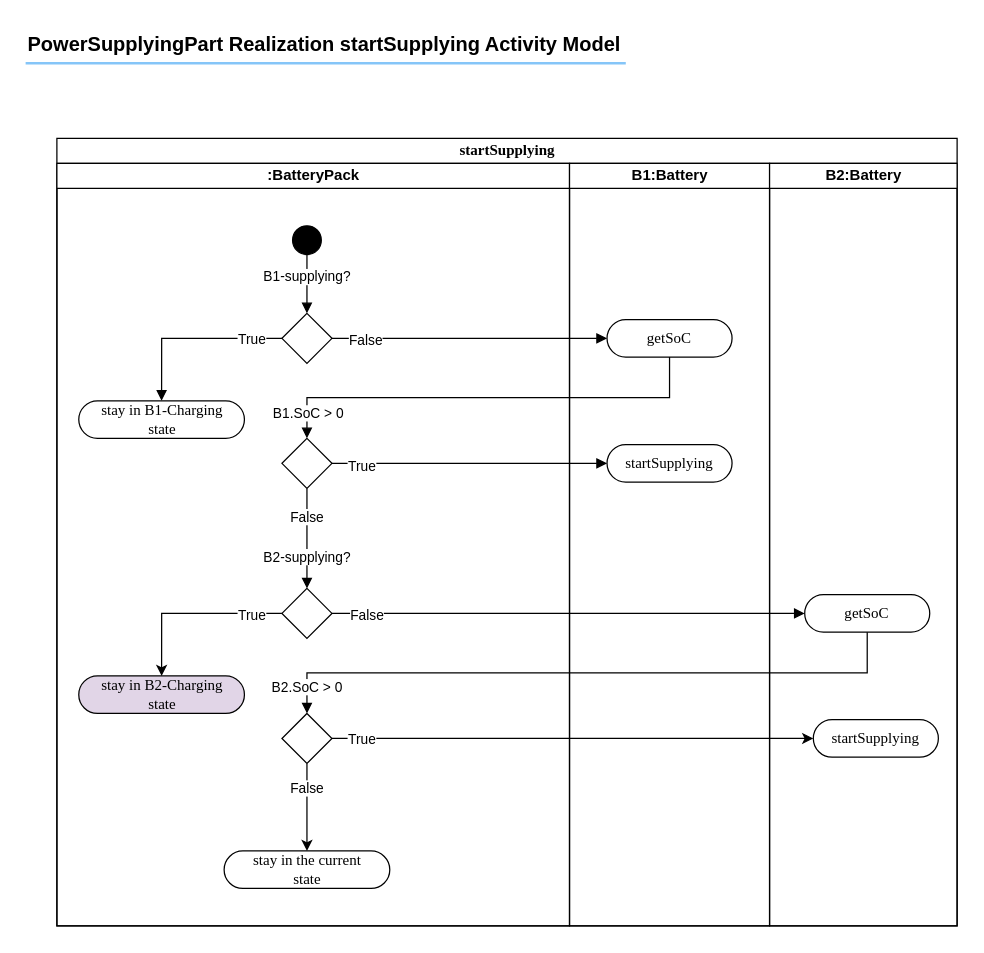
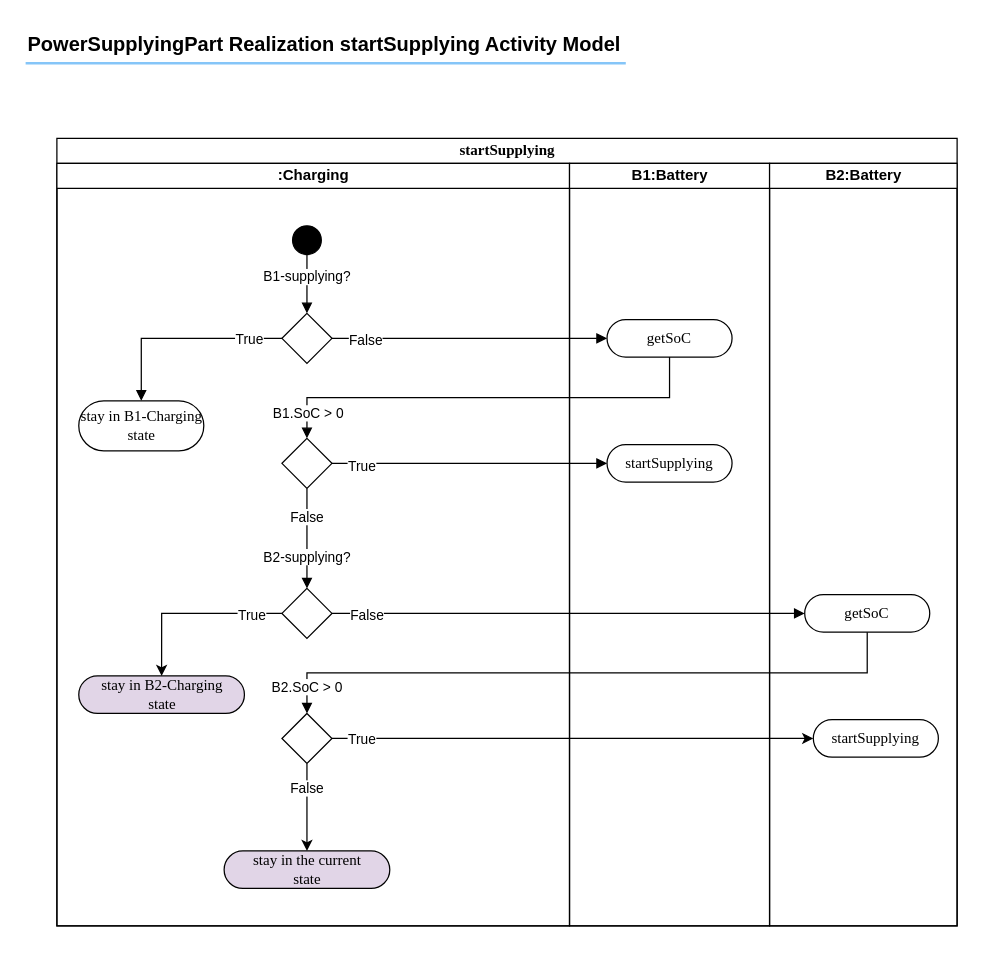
node ":BatteryPack": label ":BatteryPack" -> ":Charging"
node "stay in B1-Charging state": size 166x38 -> 125x50
node "stay in the current state": fillcolor #ffffff -> #e1d5e7
